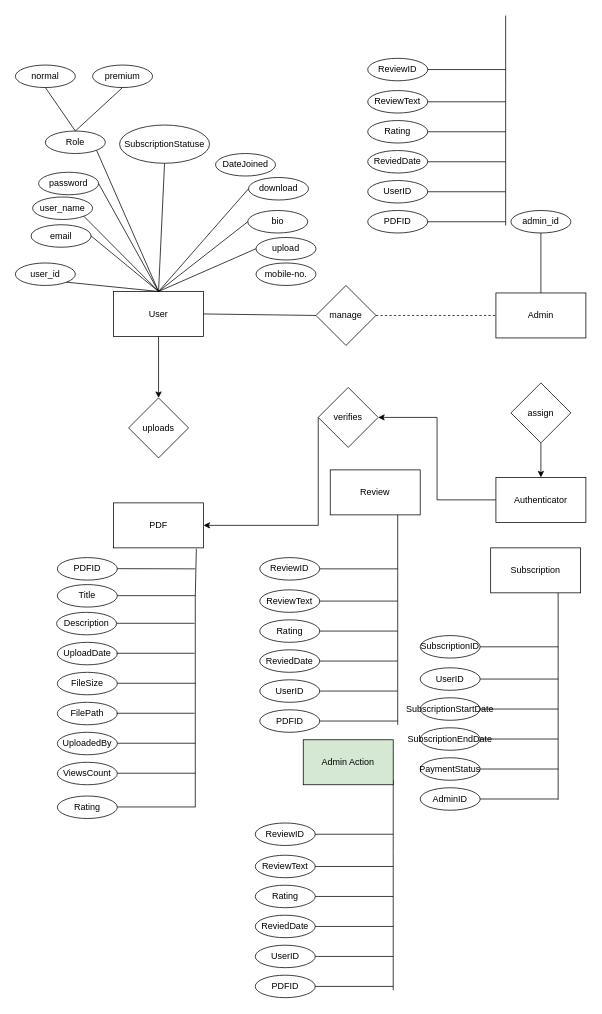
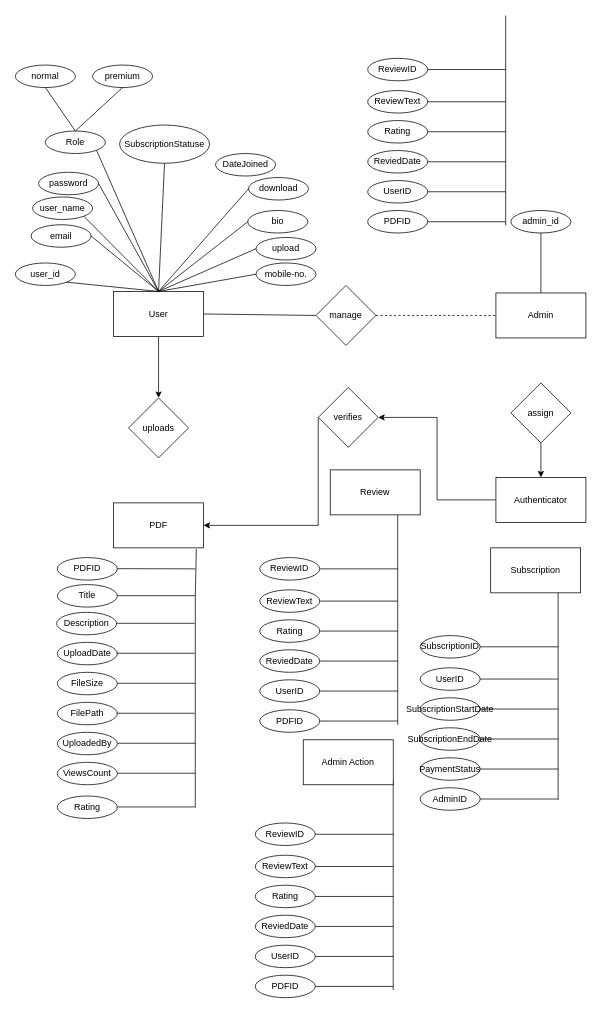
edge "mobile-no." -- "User": added
node "Admin Action": fillcolor #d5e8d4 -> #ffffff
